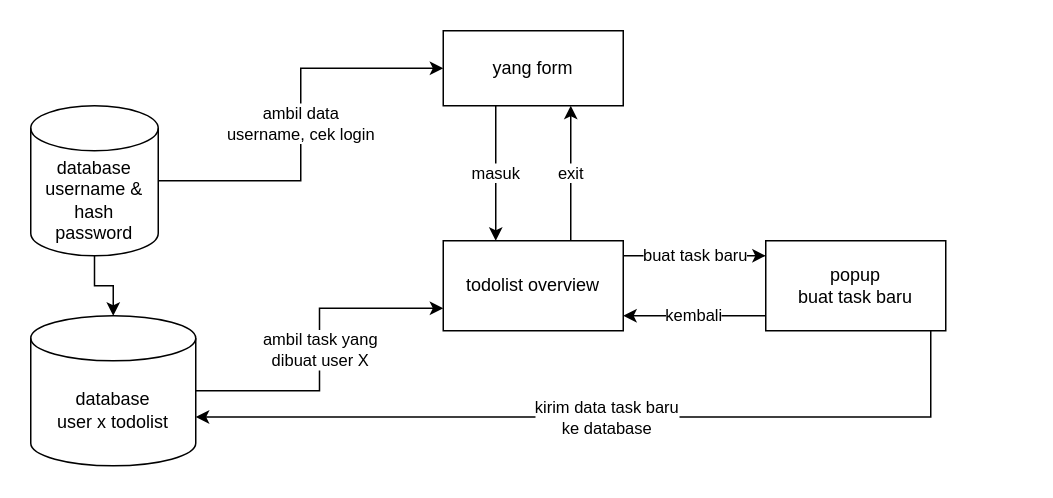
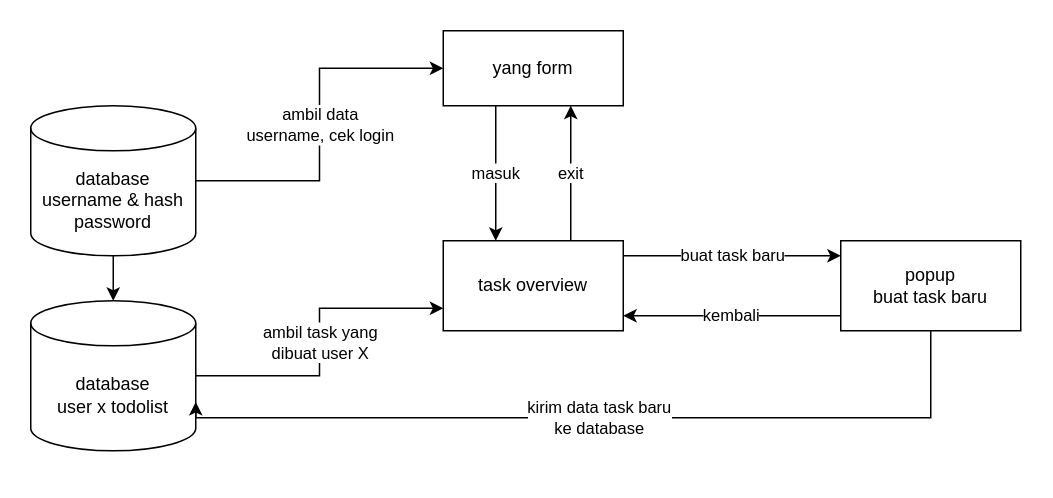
node "database username & hash password": size 128x150 -> 165x150
node "todolist overview": label "todolist overview" -> "task overview"
node "popup buat task baru": moved (856, 286) -> (931, 286)
node "database user x todolist": moved (113, 391) -> (113, 376)
